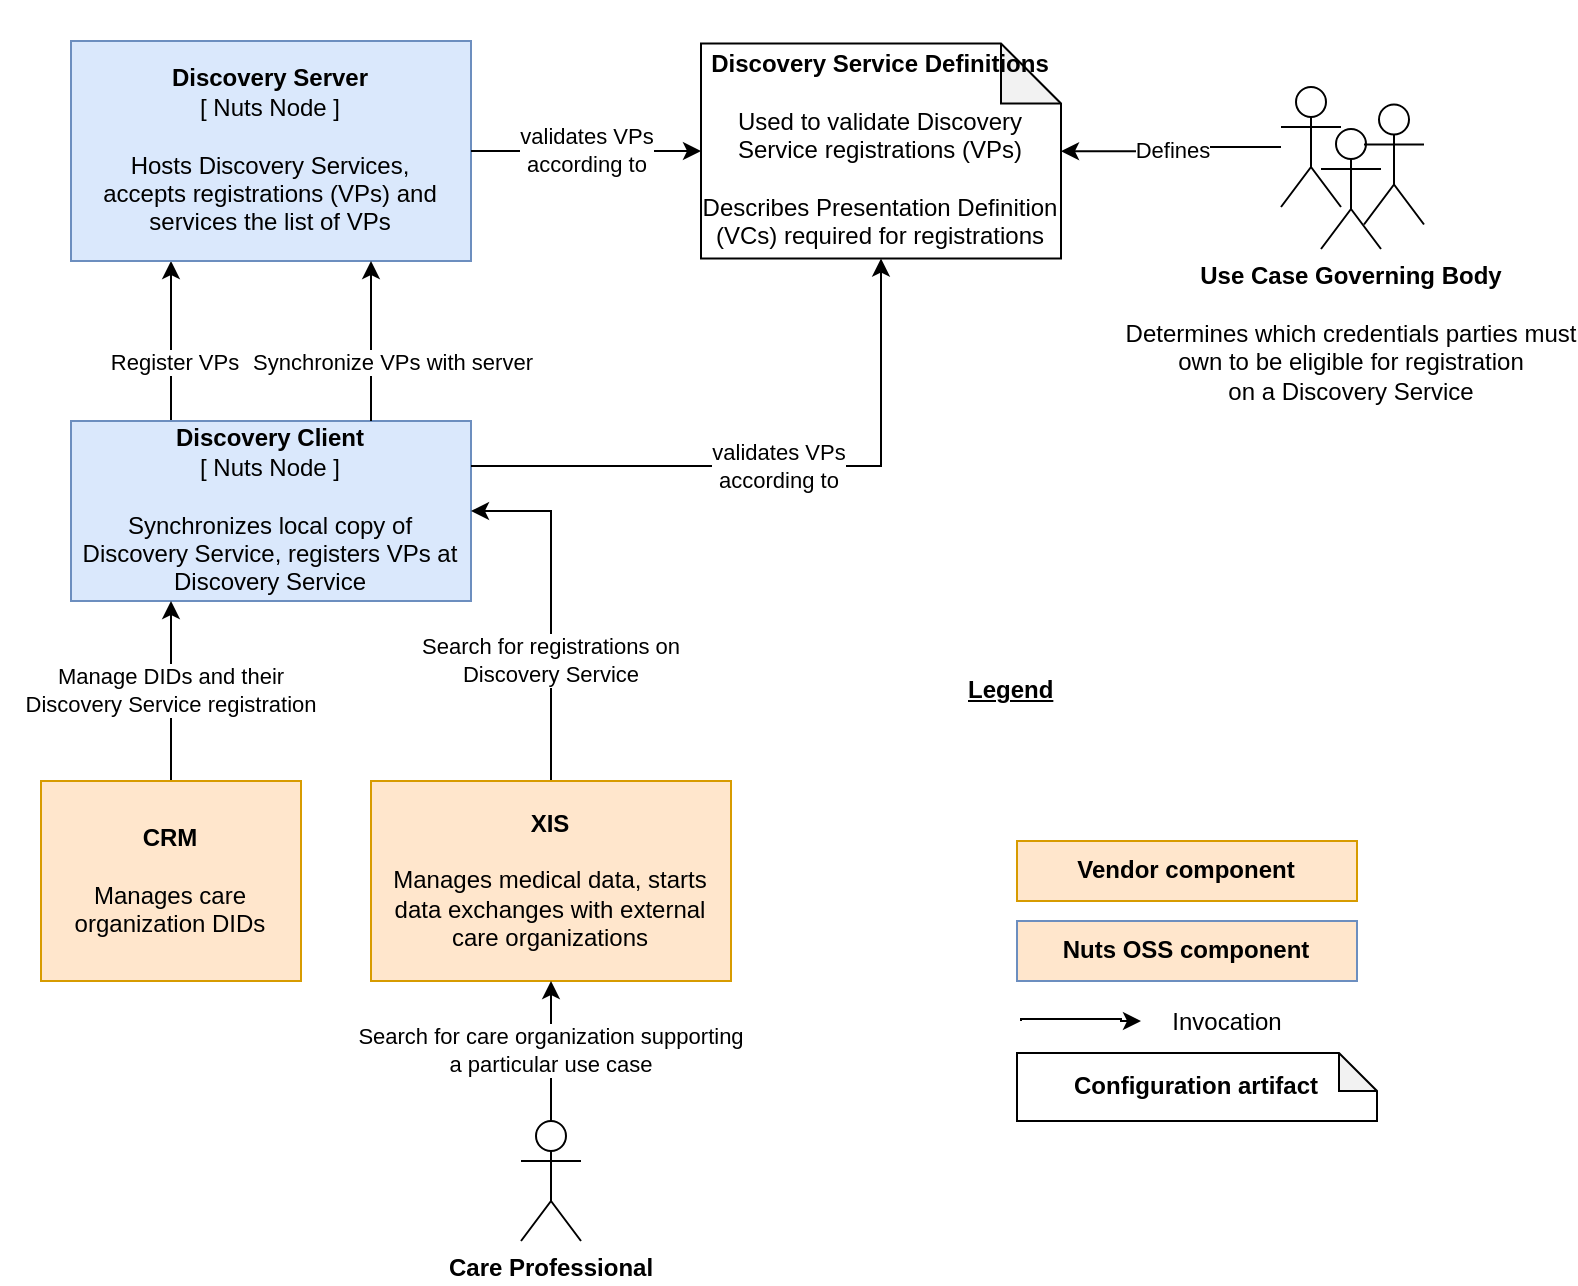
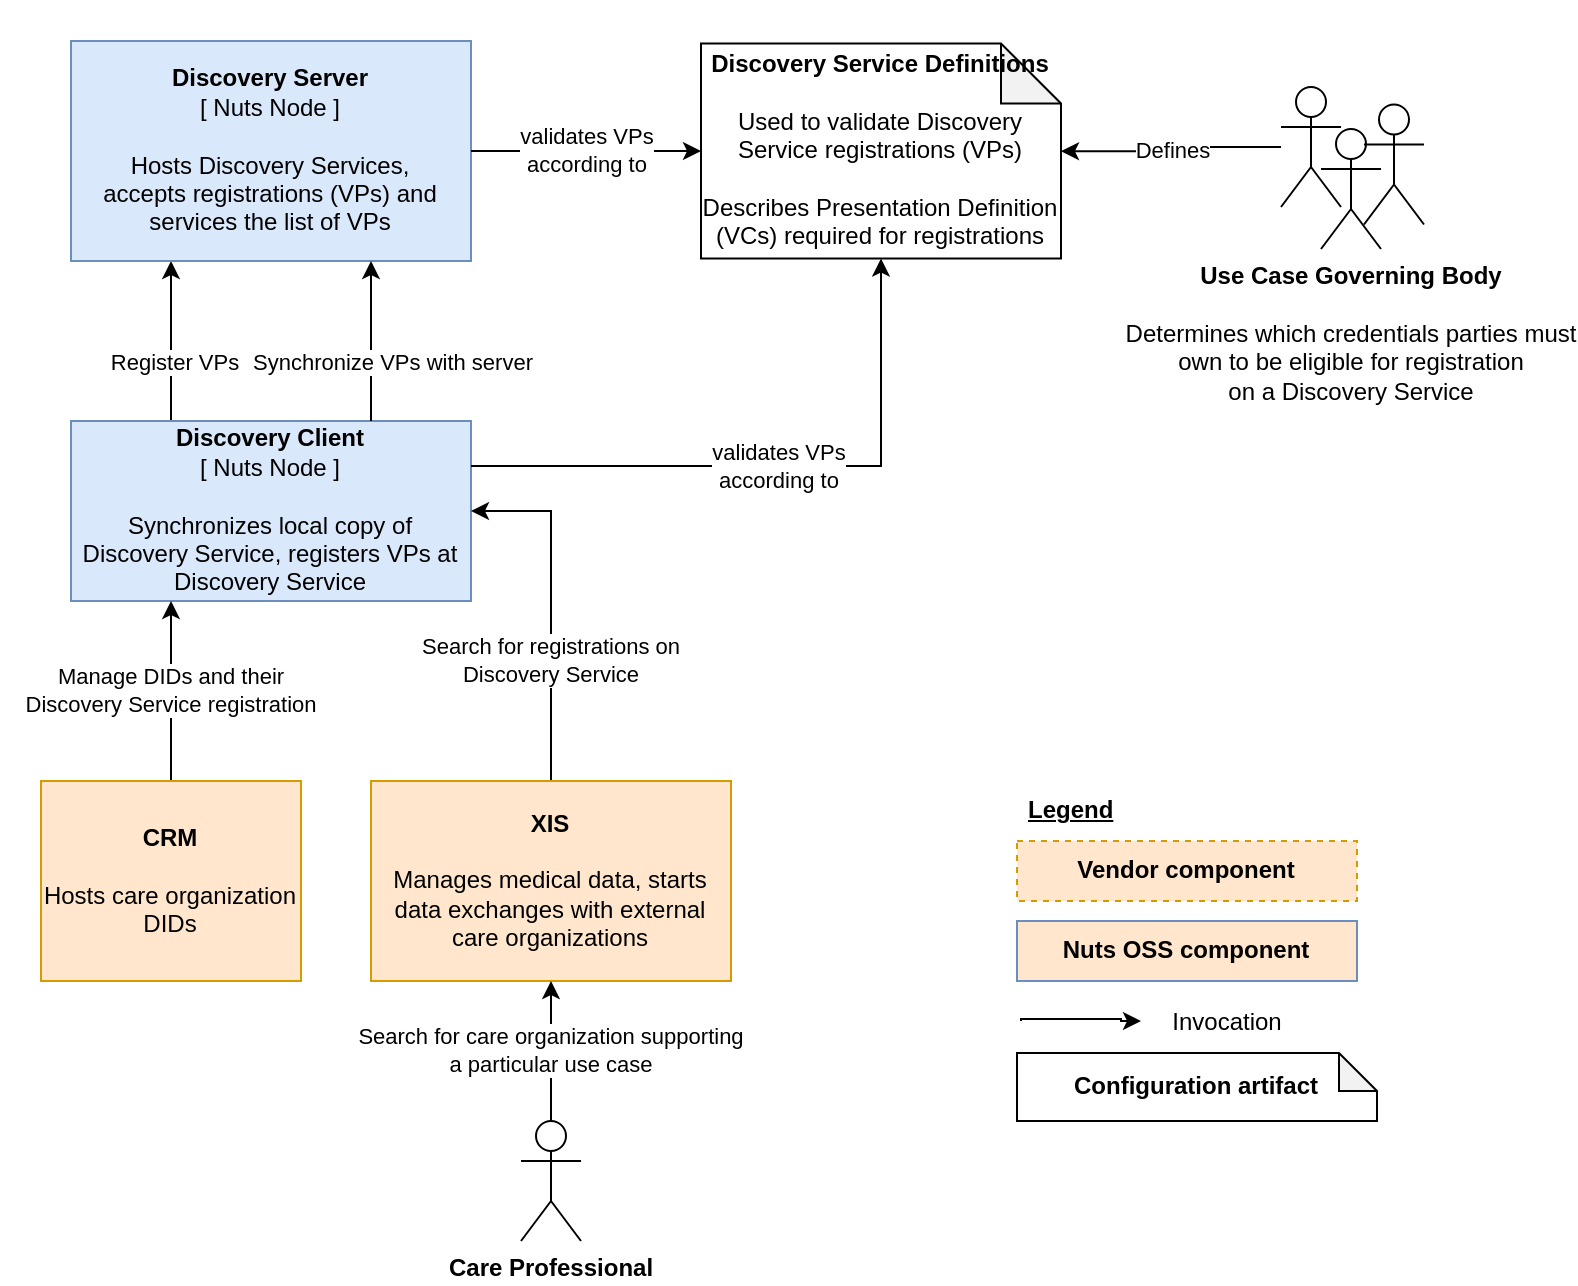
node "Legend": moved (1037, 691) -> (1097, 811)
node "Vendor component": style solid -> dashed
node "CRM Manages care organization DIDs": label "CRM Manages care organization DIDs" -> "CRM Hosts care organization DIDs"
